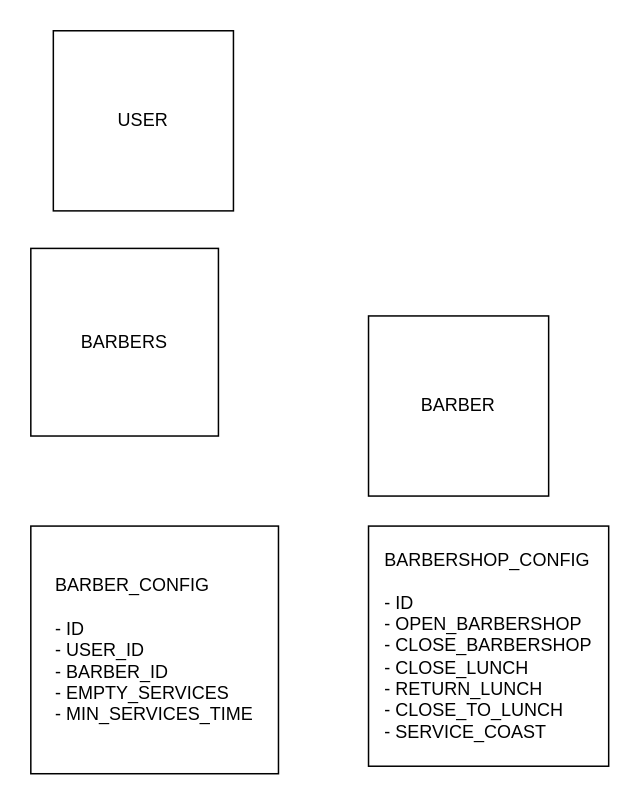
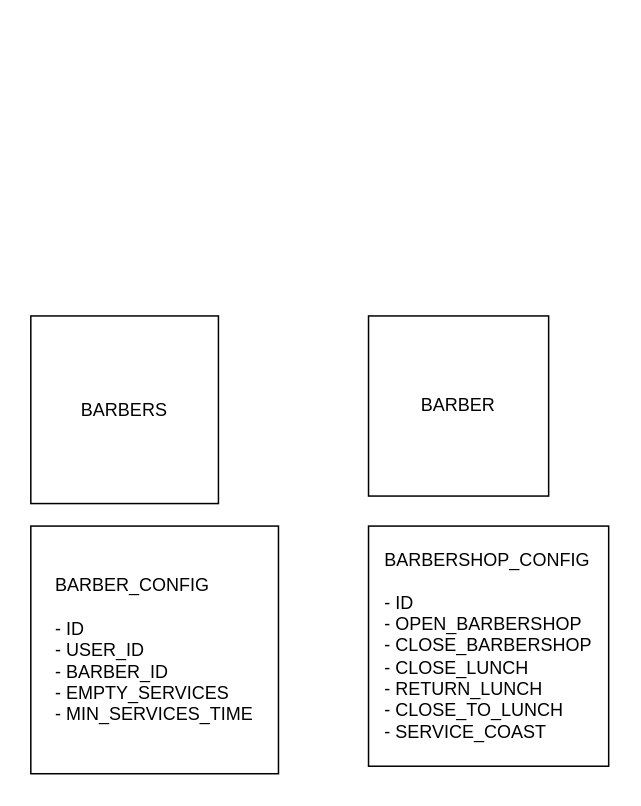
node "USER": removed
node "BARBERS": moved (125, 342) -> (125, 410)
